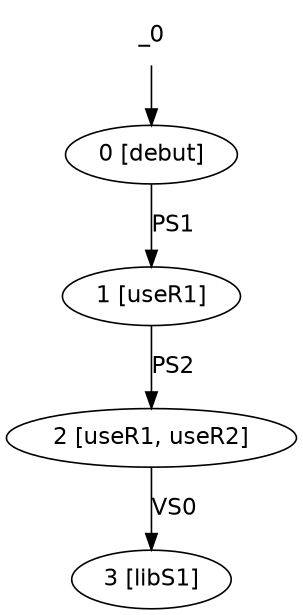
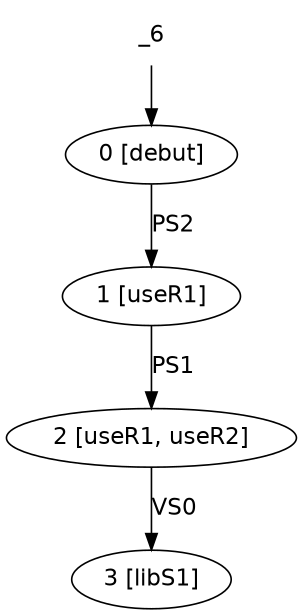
node "_0": label "_0" -> "_6"
edge "0 [debut]" -> "1 [useR1]": label "PS1" -> "PS2"
edge "1 [useR1]" -> "2 [useR1, useR2]": label "PS2" -> "PS1"
